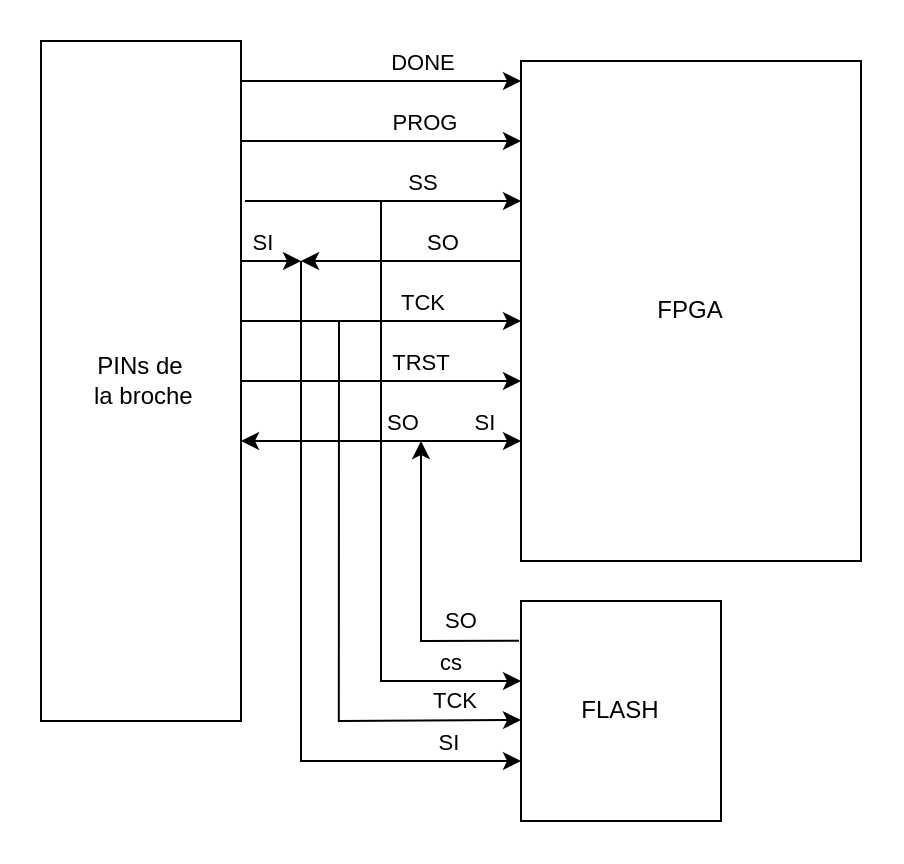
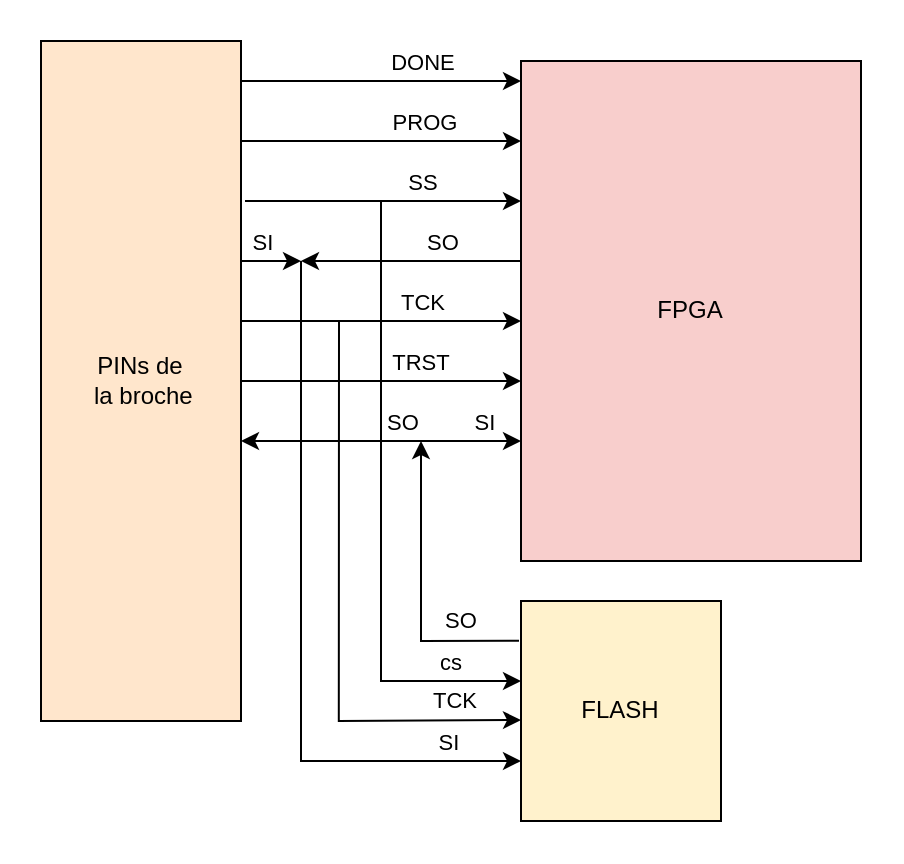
node "FPGA": fillcolor #ffffff -> #f8cecc
node "PINs de la broche": fillcolor #ffffff -> #ffe6cc
node "FLASH": fillcolor #ffffff -> #fff2cc
